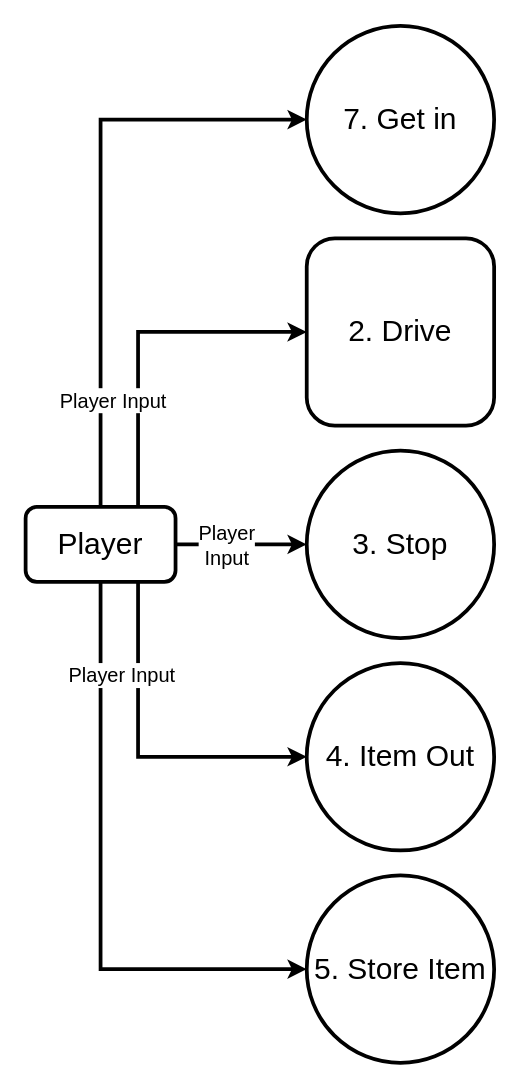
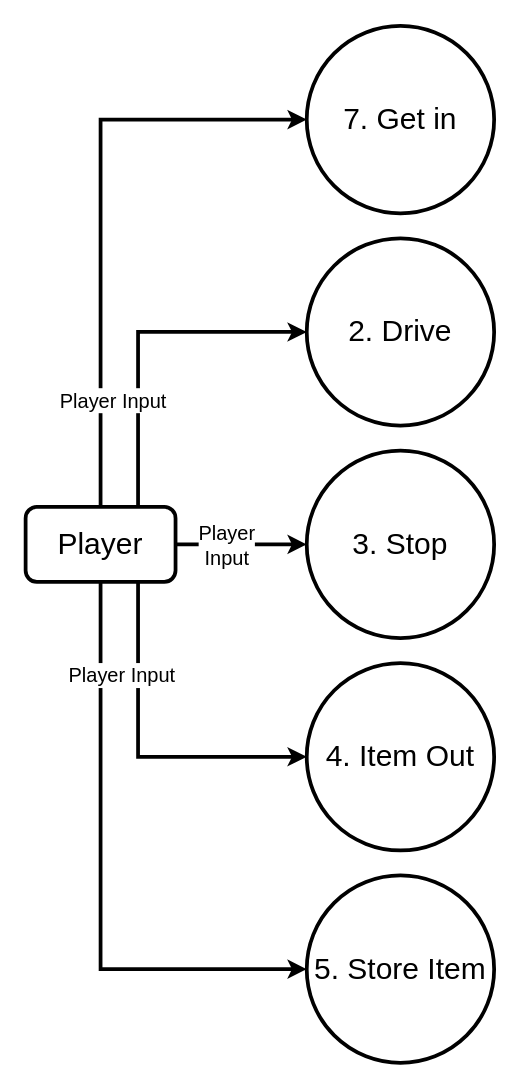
node "2. Drive": shape rounded rectangle -> ellipse
